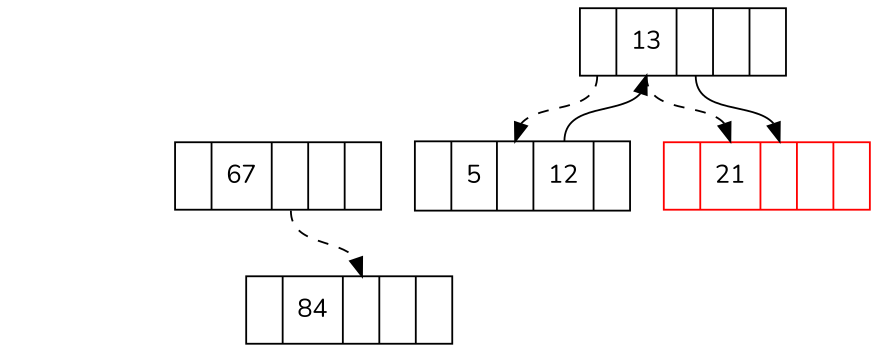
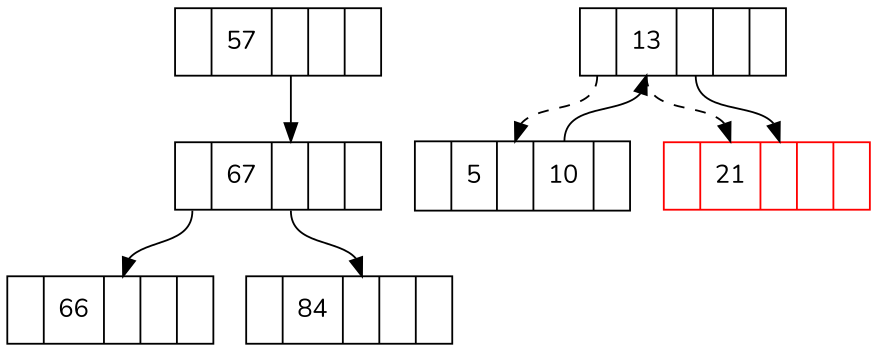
node "57": added
node "5": text "12" -> "10"
edge "67" -> "84": style dashed -> solid
node "66": added
